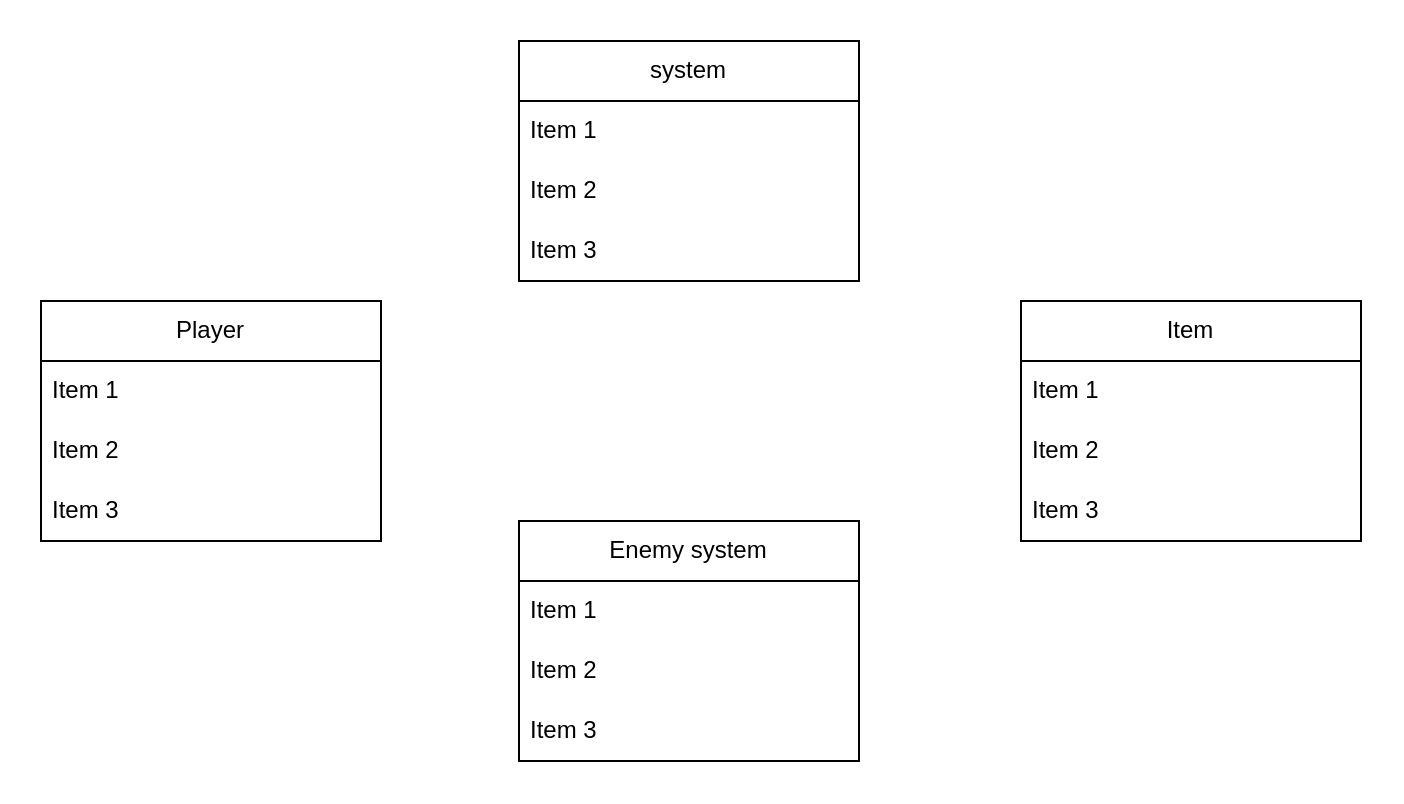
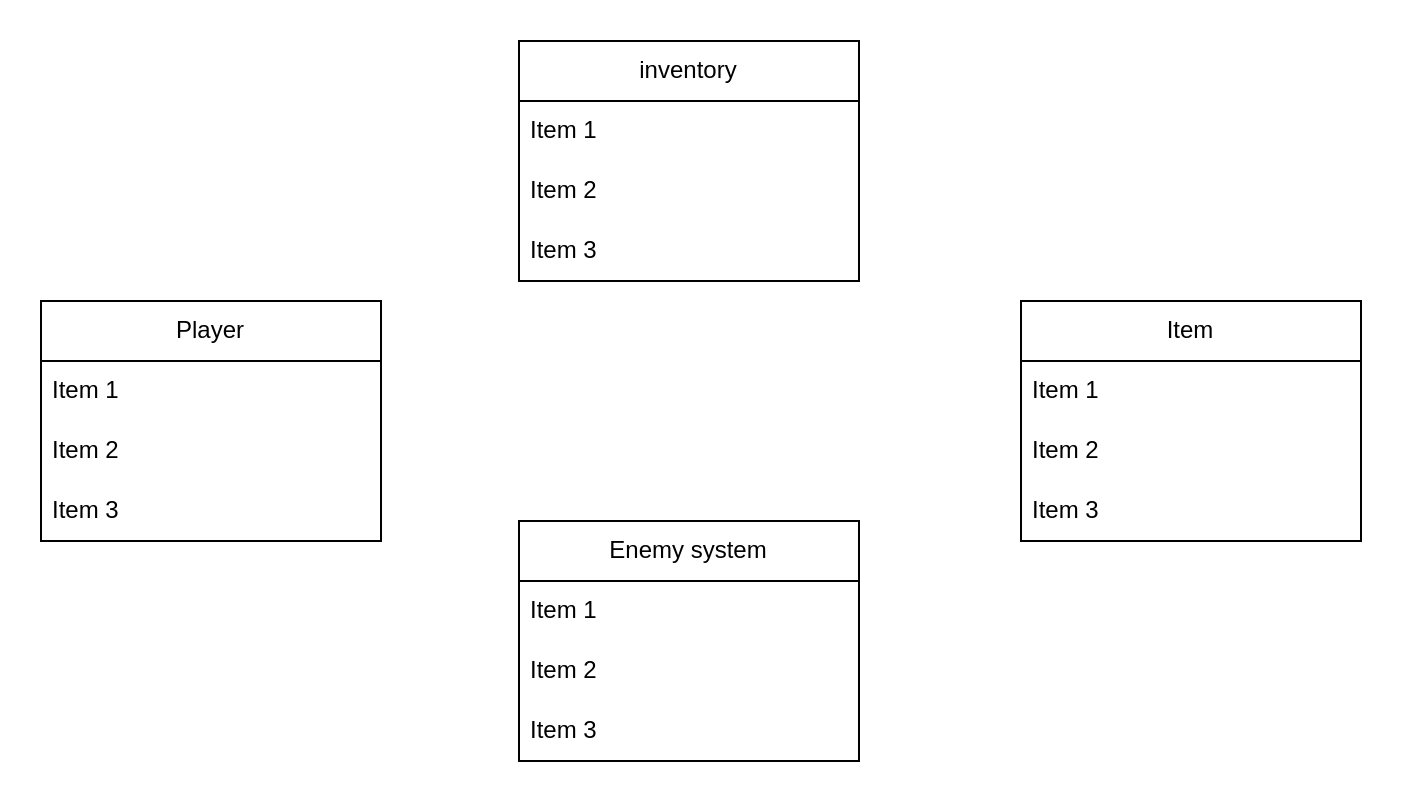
node "system": label "system" -> "inventory"
